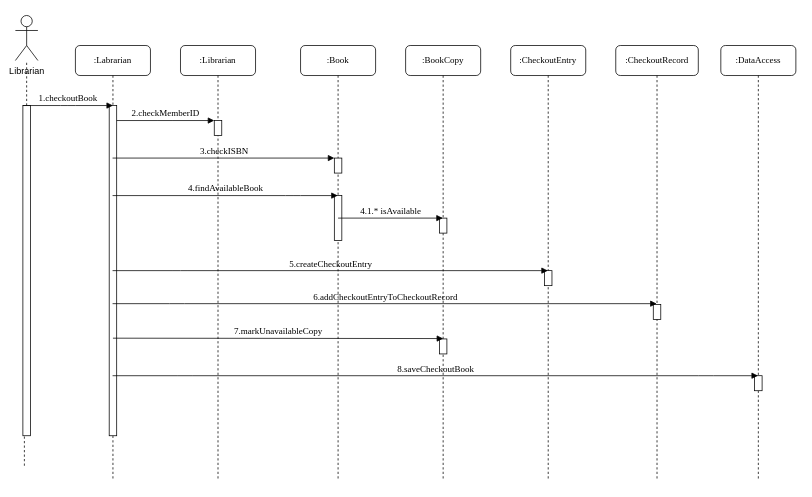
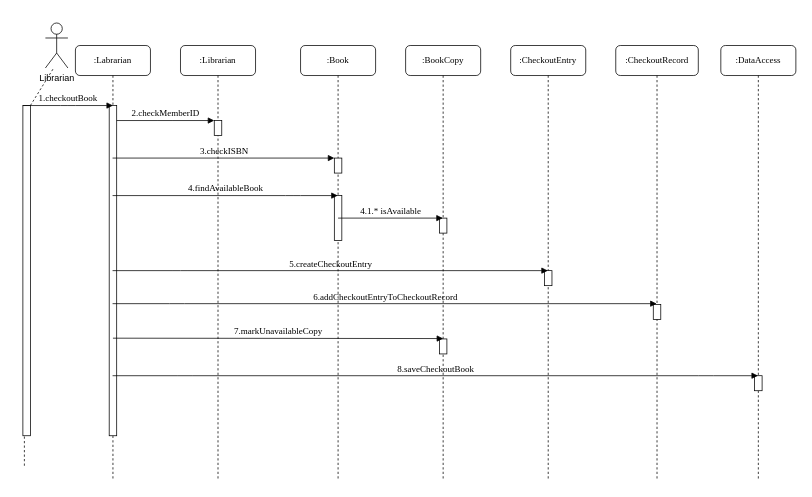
node "Librarian": moved (27, 38) -> (57, 45)
